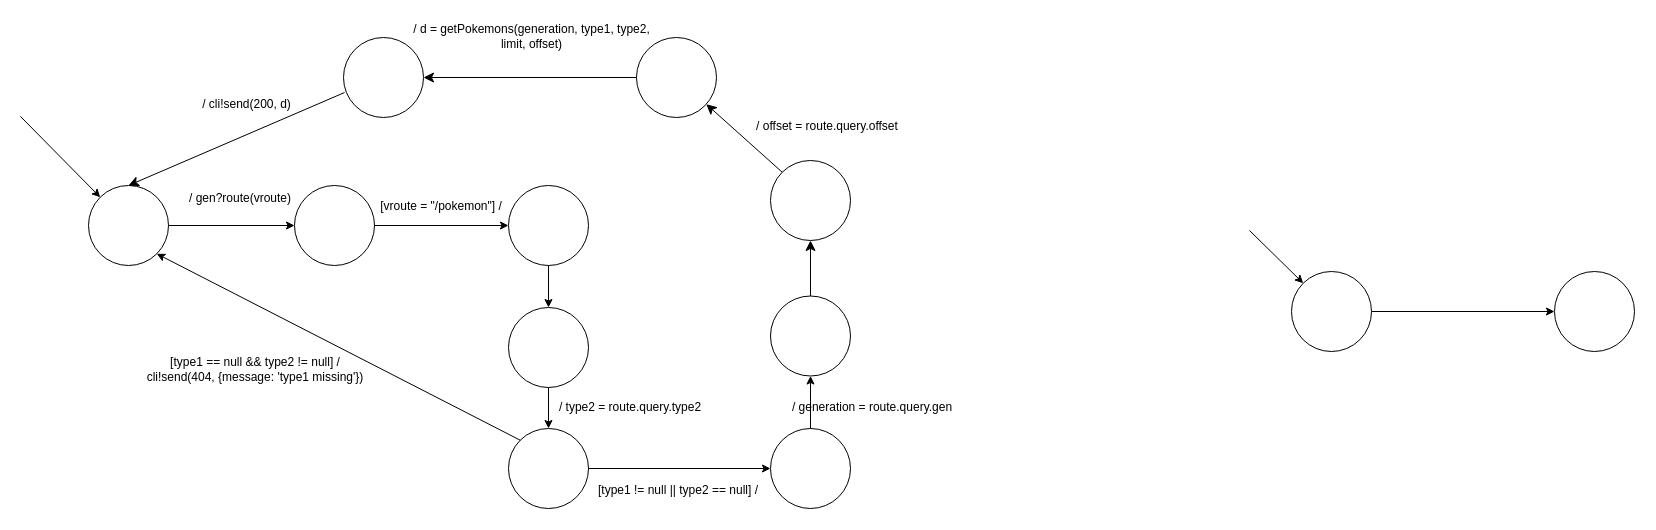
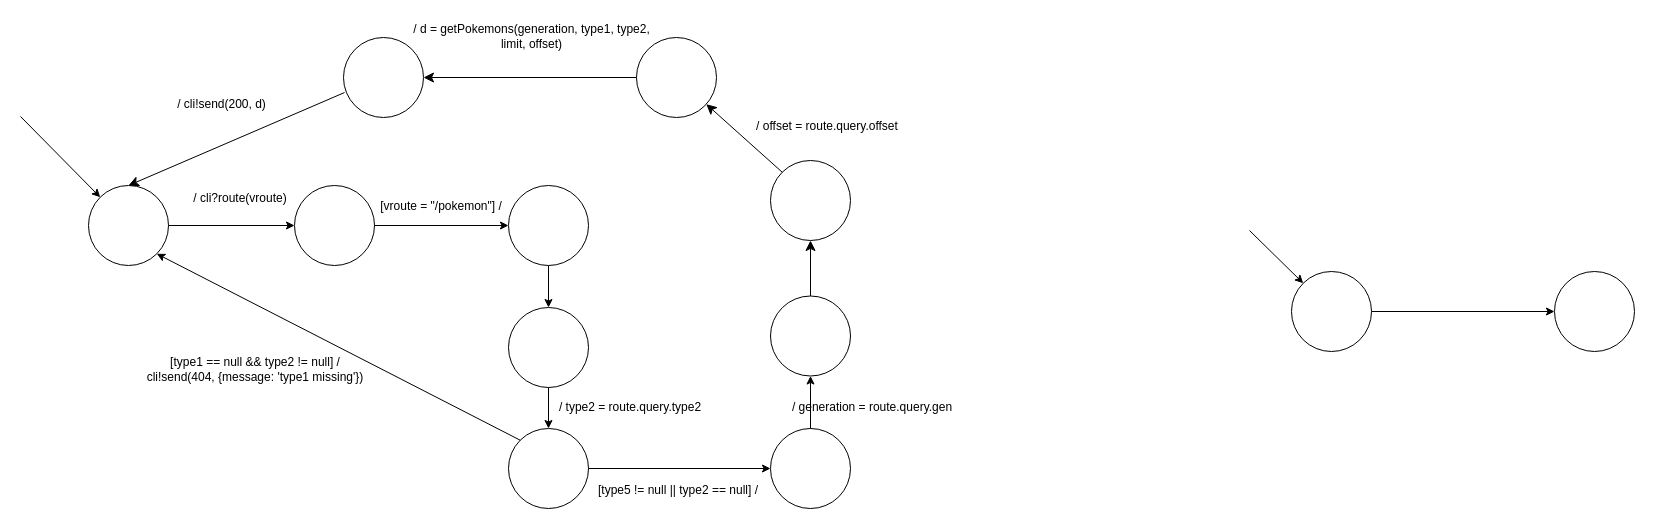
node "/ cli!send(200, d)": moved (247, 105) -> (222, 105)
node "/ gen?route(vroute)": label "/ gen?route(vroute)" -> "/ cli?route(vroute)"
node "[type1 != null || type2 == null] /": label "[type1 != null || type2 == null] /" -> "[type5 != null || type2 == null] /"
